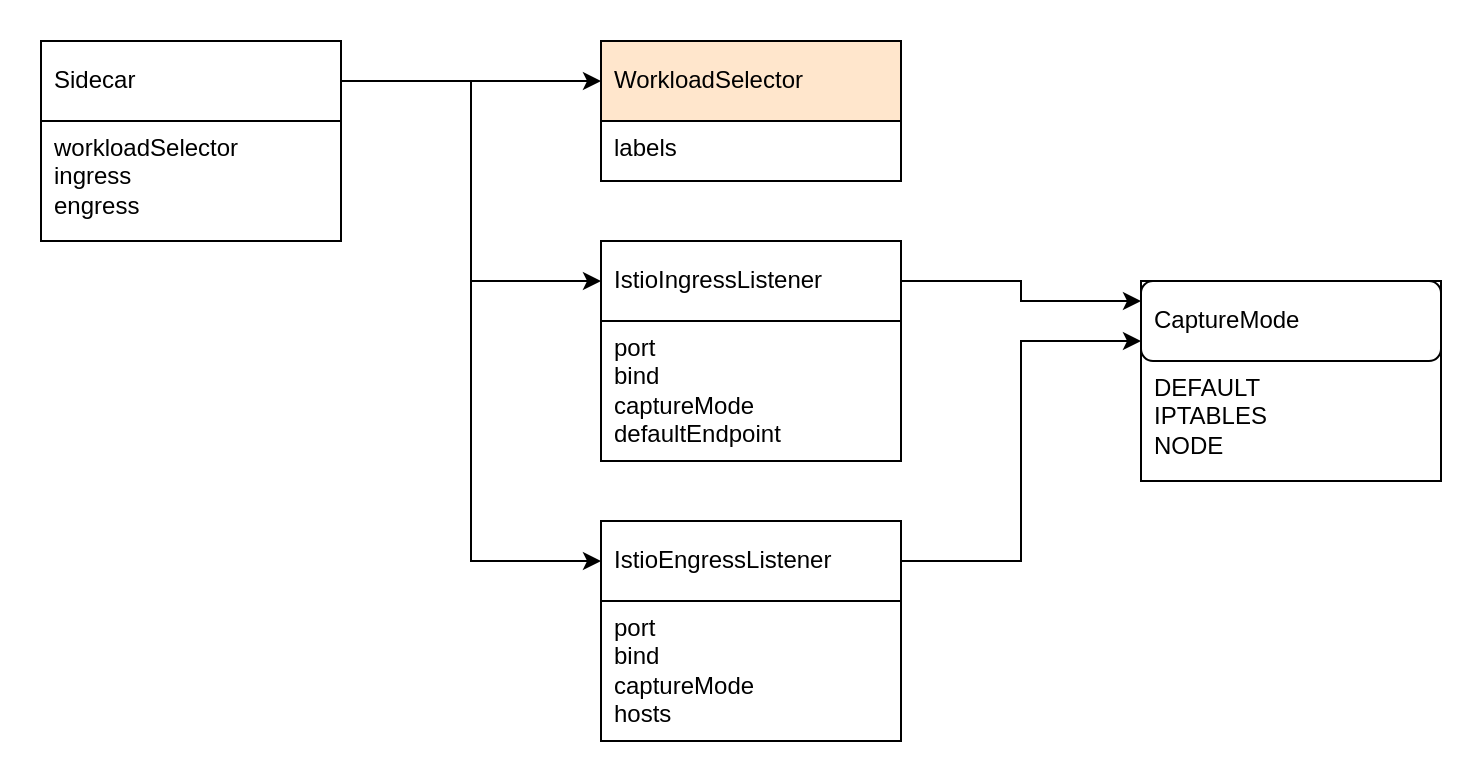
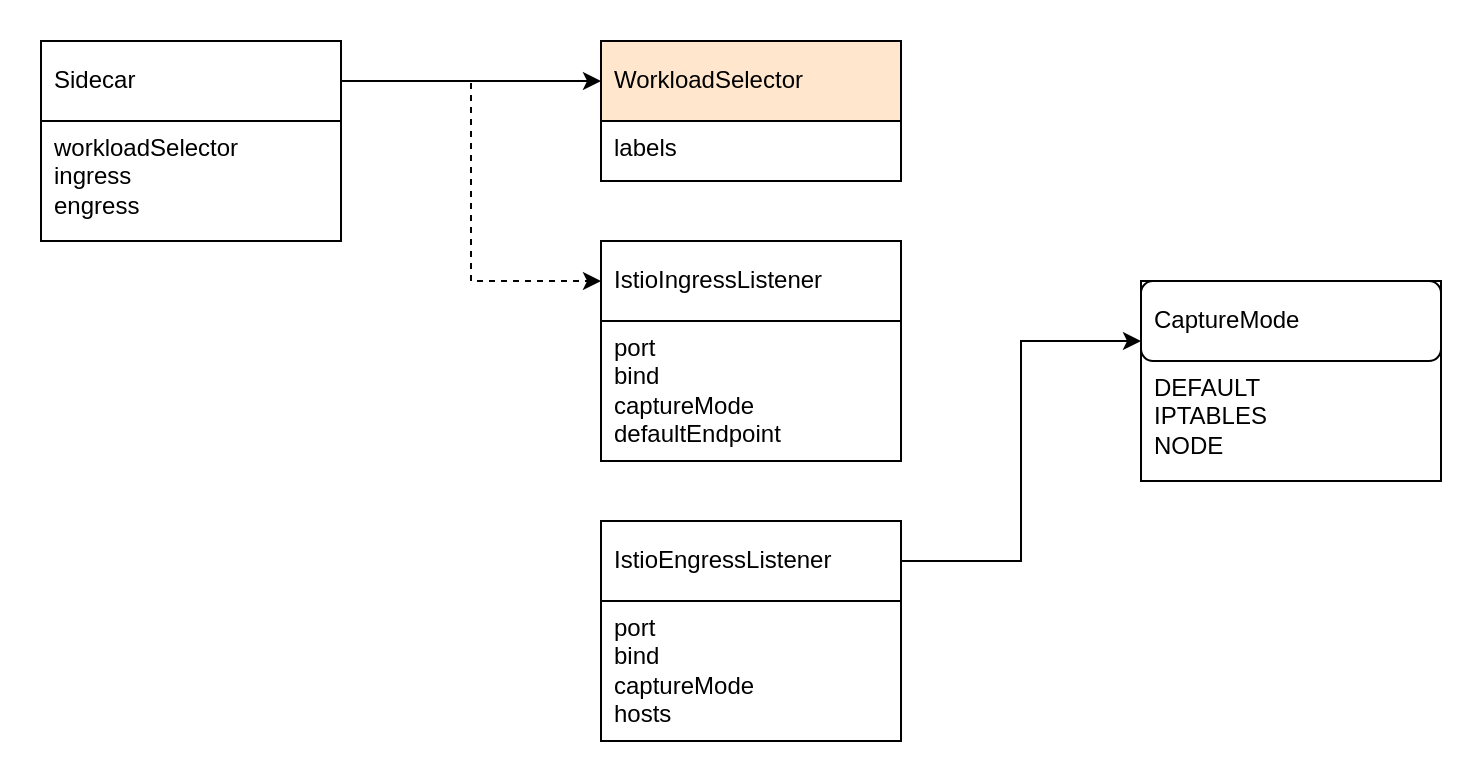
edge "Sidecar" -> "IstioIngressListener": style solid -> dashed
edge "IstioIngressListener" -> "CaptureMode": removed
edge "Sidecar" -> "IstioEngressListener": removed
